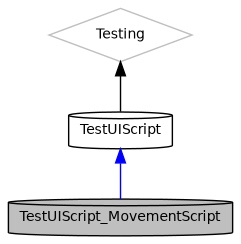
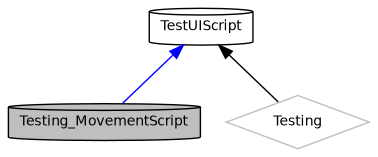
edge "TestUIScript" -> "Testing": reversed
node "TestUIScript_MovementScript": label "TestUIScript_MovementScript" -> "Testing_MovementScript"
